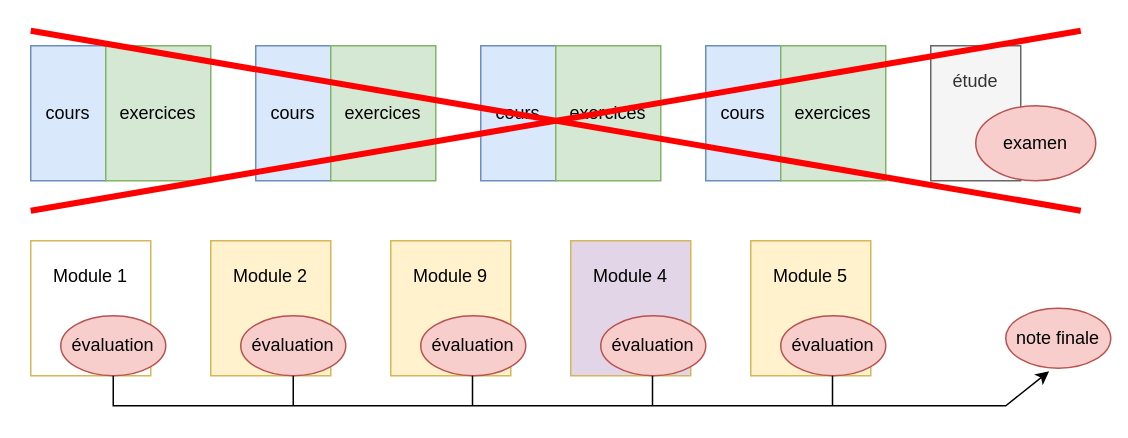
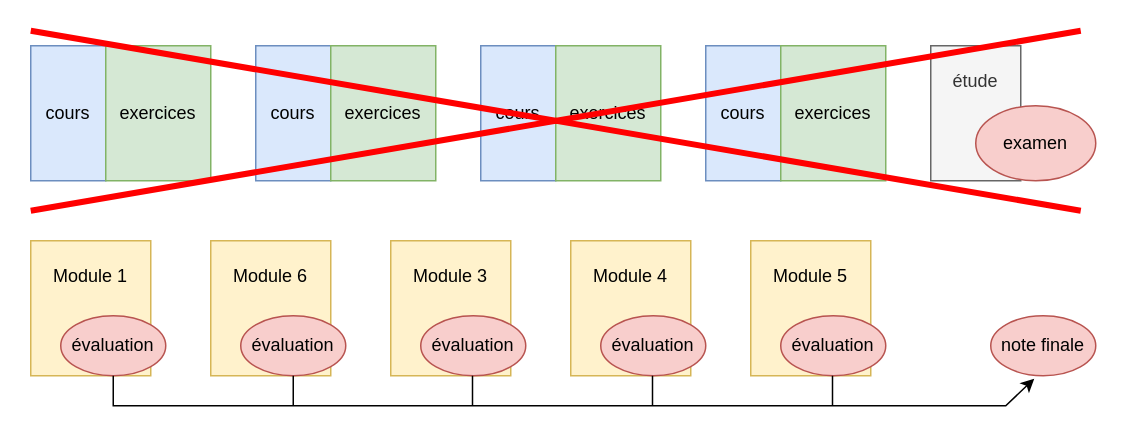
node "Module 1": fillcolor #ffffff -> #fff2cc
node "Module 2": label "Module 2" -> "Module 6"
node "Module 9": label "Module 9" -> "Module 3"
node "Module 4": fillcolor #e1d5e7 -> #fff2cc
node "note finale": moved (1058, 338) -> (1043, 346)
